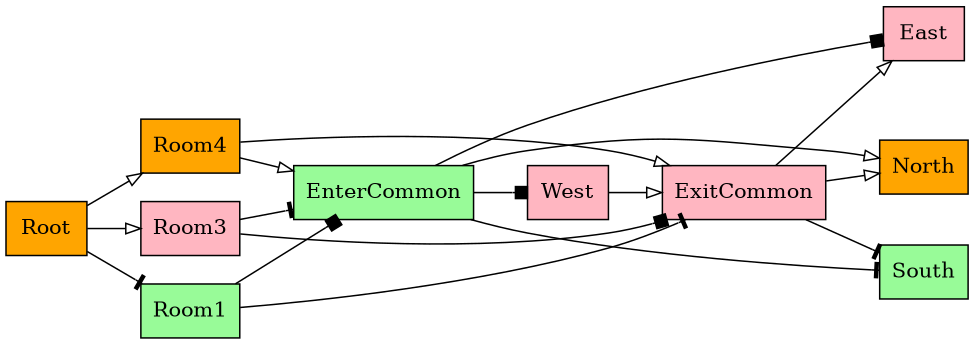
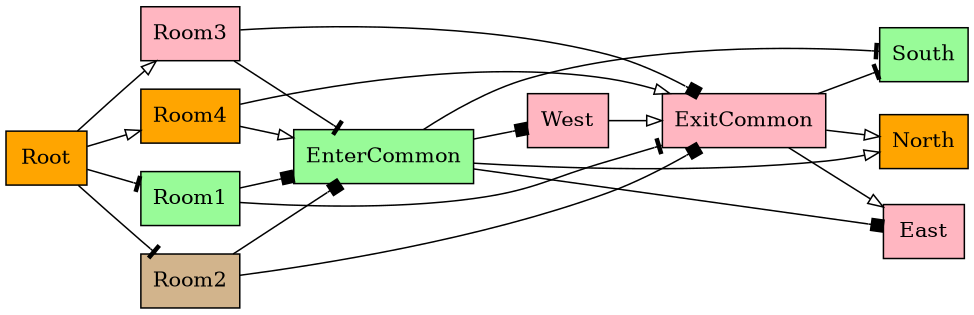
node "Room2": added
